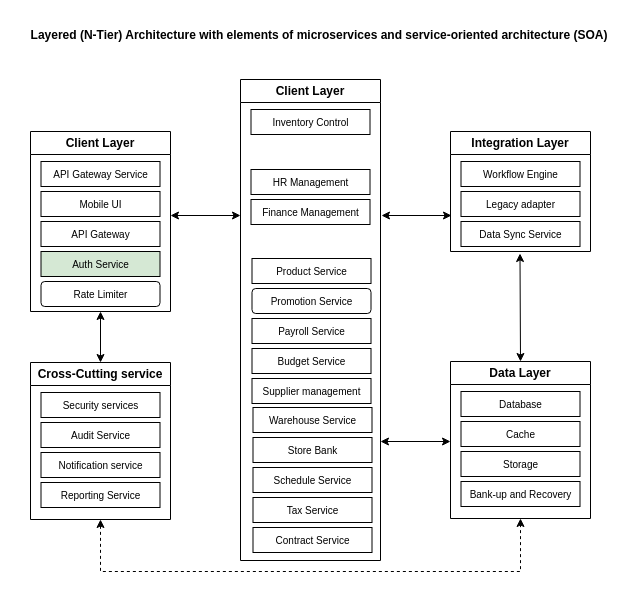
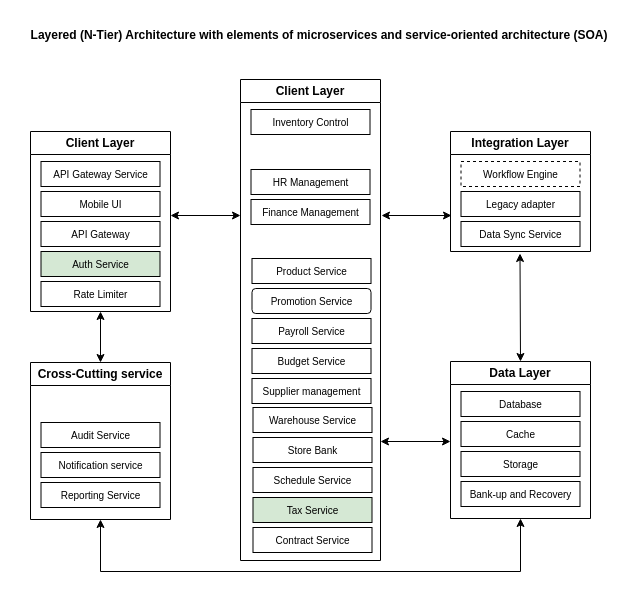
node "Workflow Engine": style solid -> dashed
node "Rate Limiter": shape rounded rectangle -> rectangle
node "Security services": removed
node "Tax Service": fillcolor #ffffff -> #d5e8d4
edge "Data Layer" -- "Cross-Cutting service": style dashed -> solid
